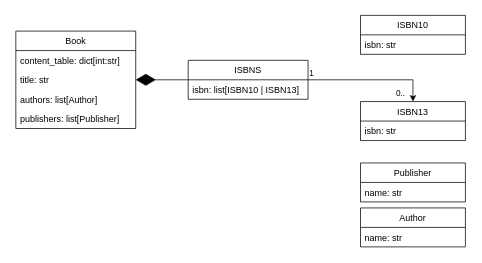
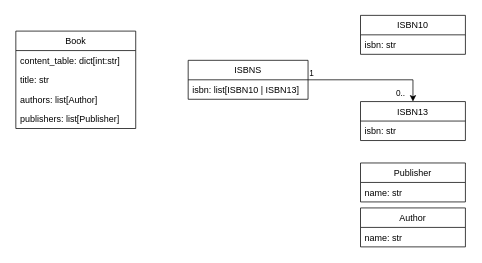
edge "ISBNS" -> "Book": removed
